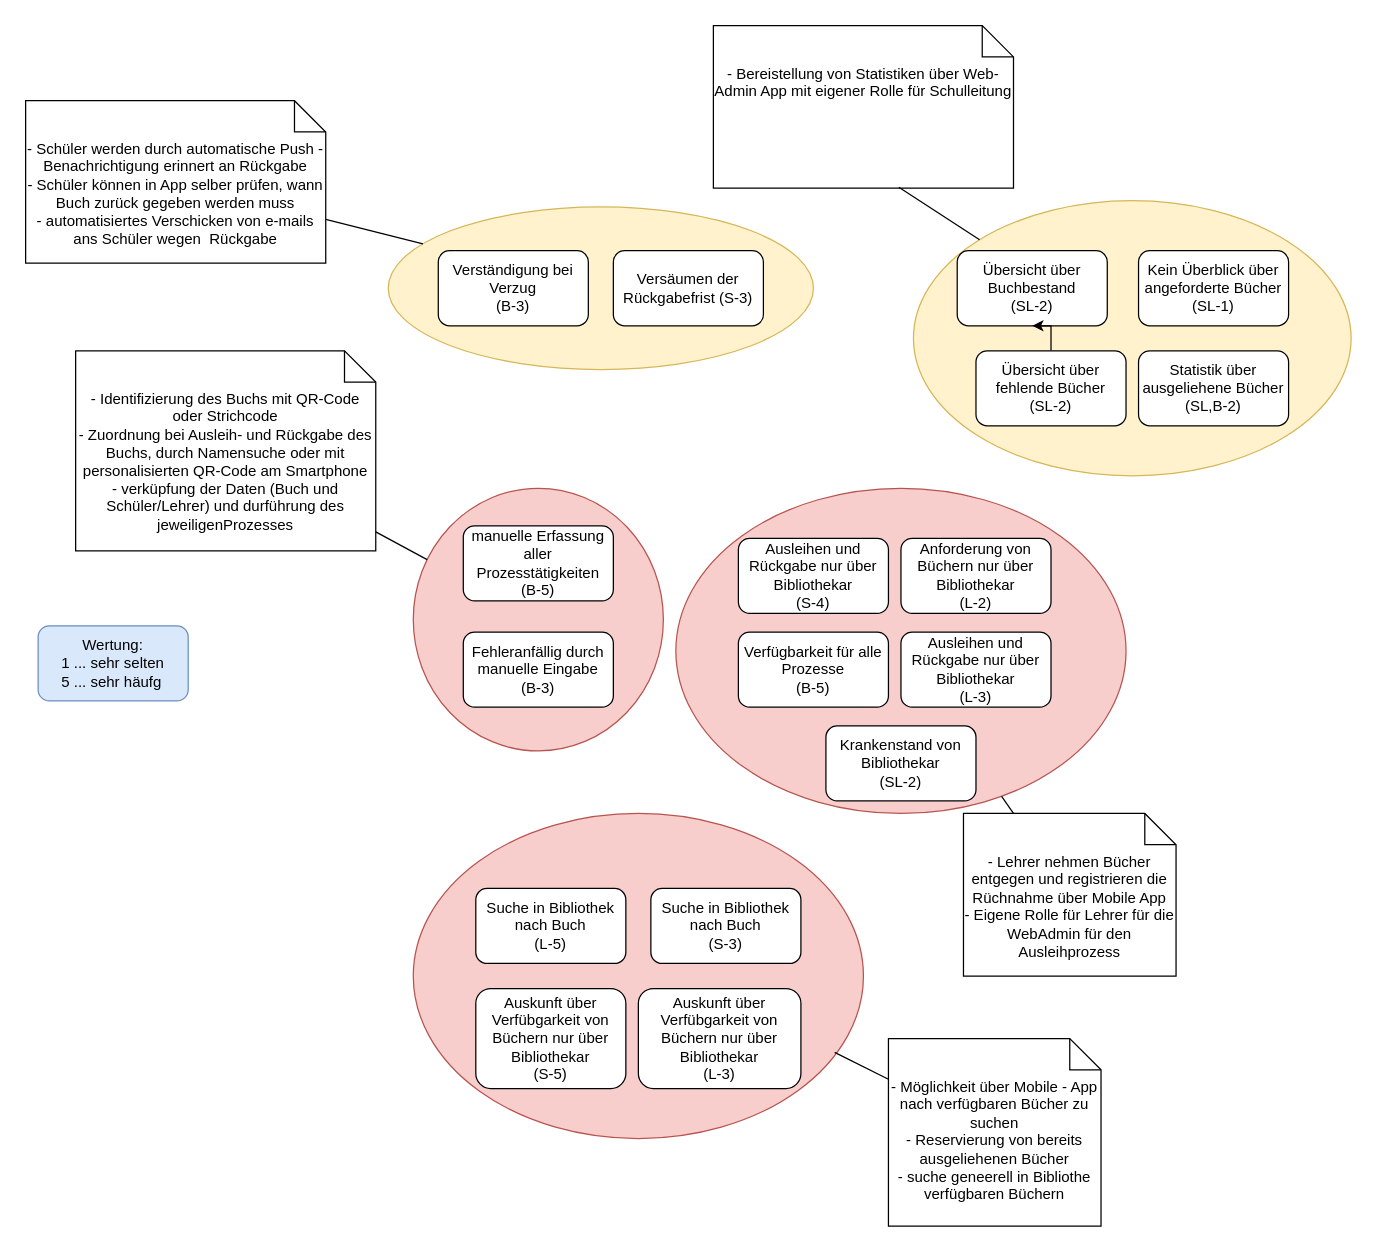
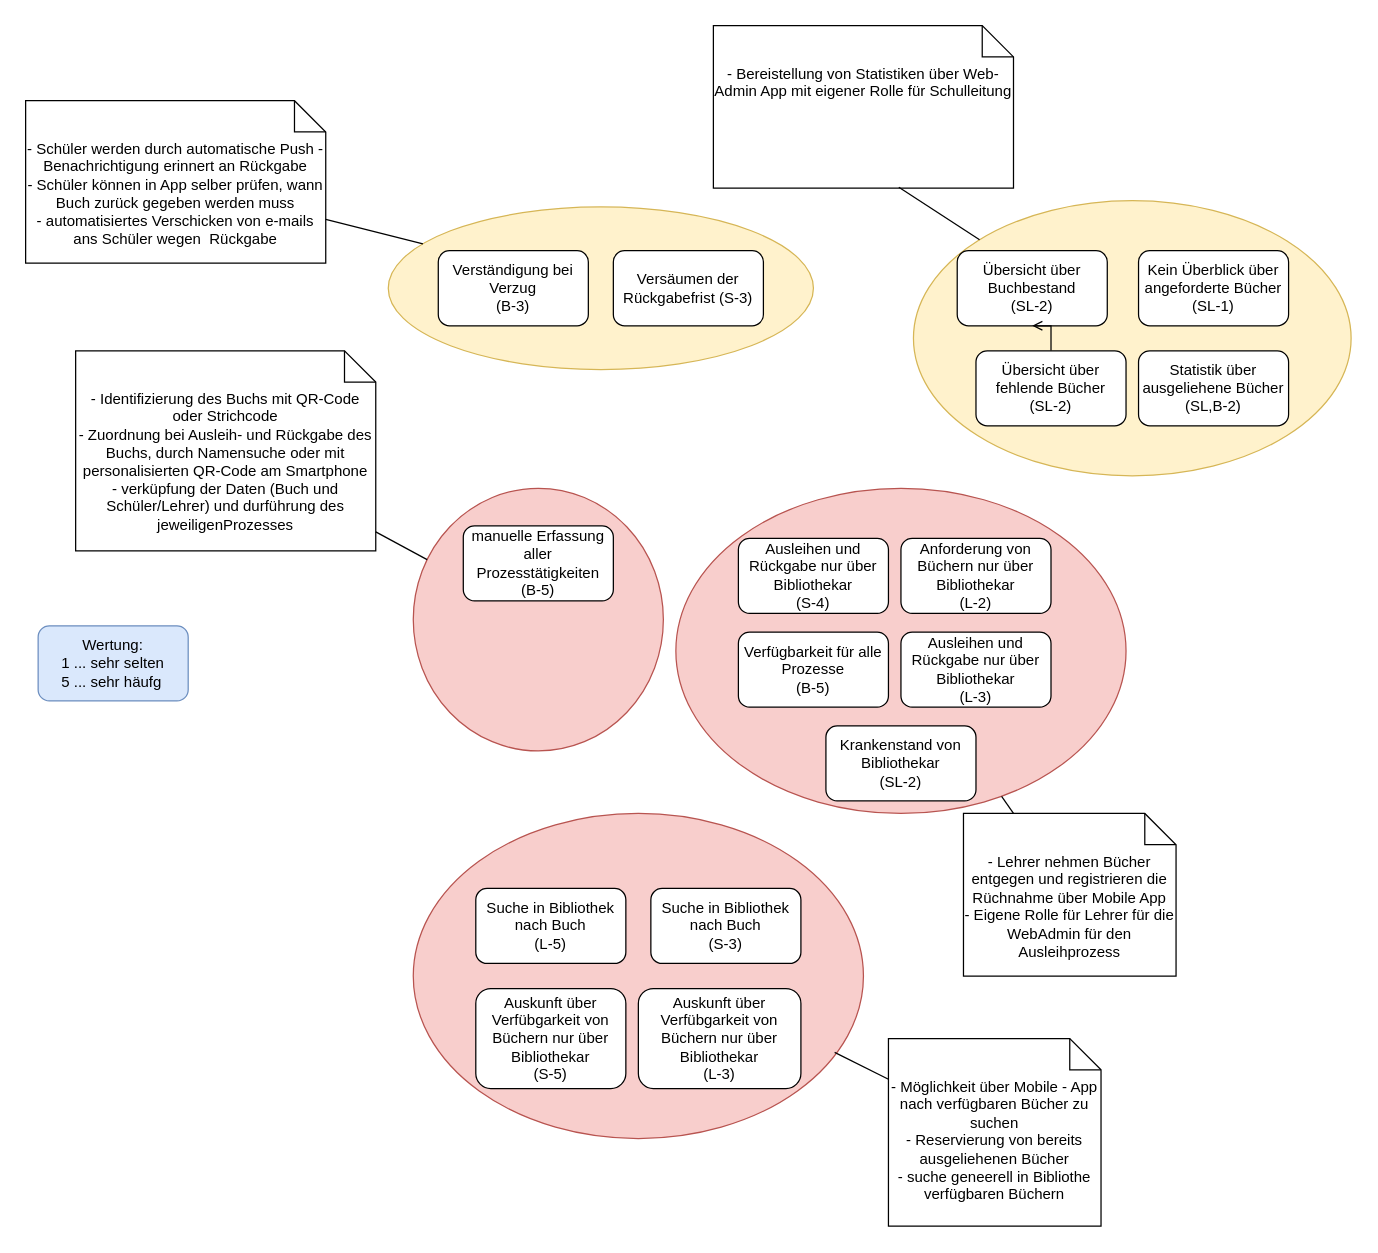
edge "Übersicht über fehlende Bücher (SL-2)" -> "Übersicht über Buchbestand (SL-2)": arrowhead classic -> open
node "Fehleranfällig durch manuelle Eingabe (B-3)": removed
